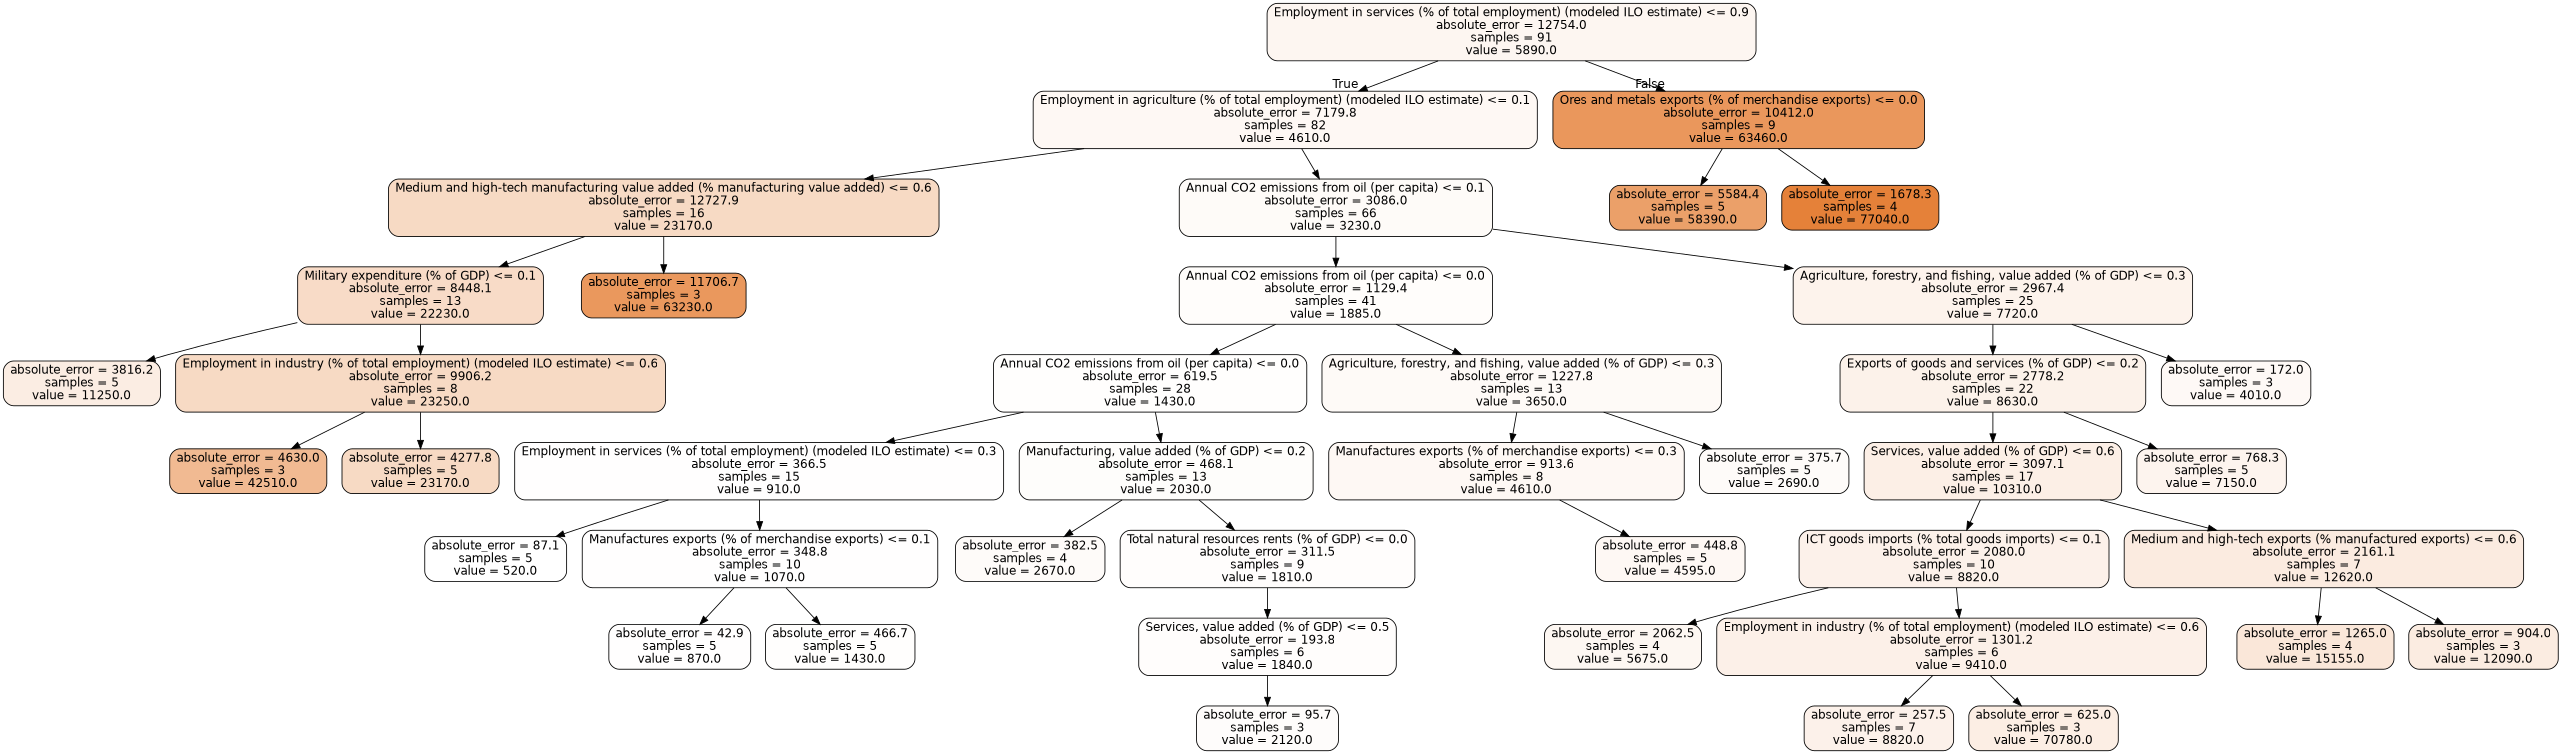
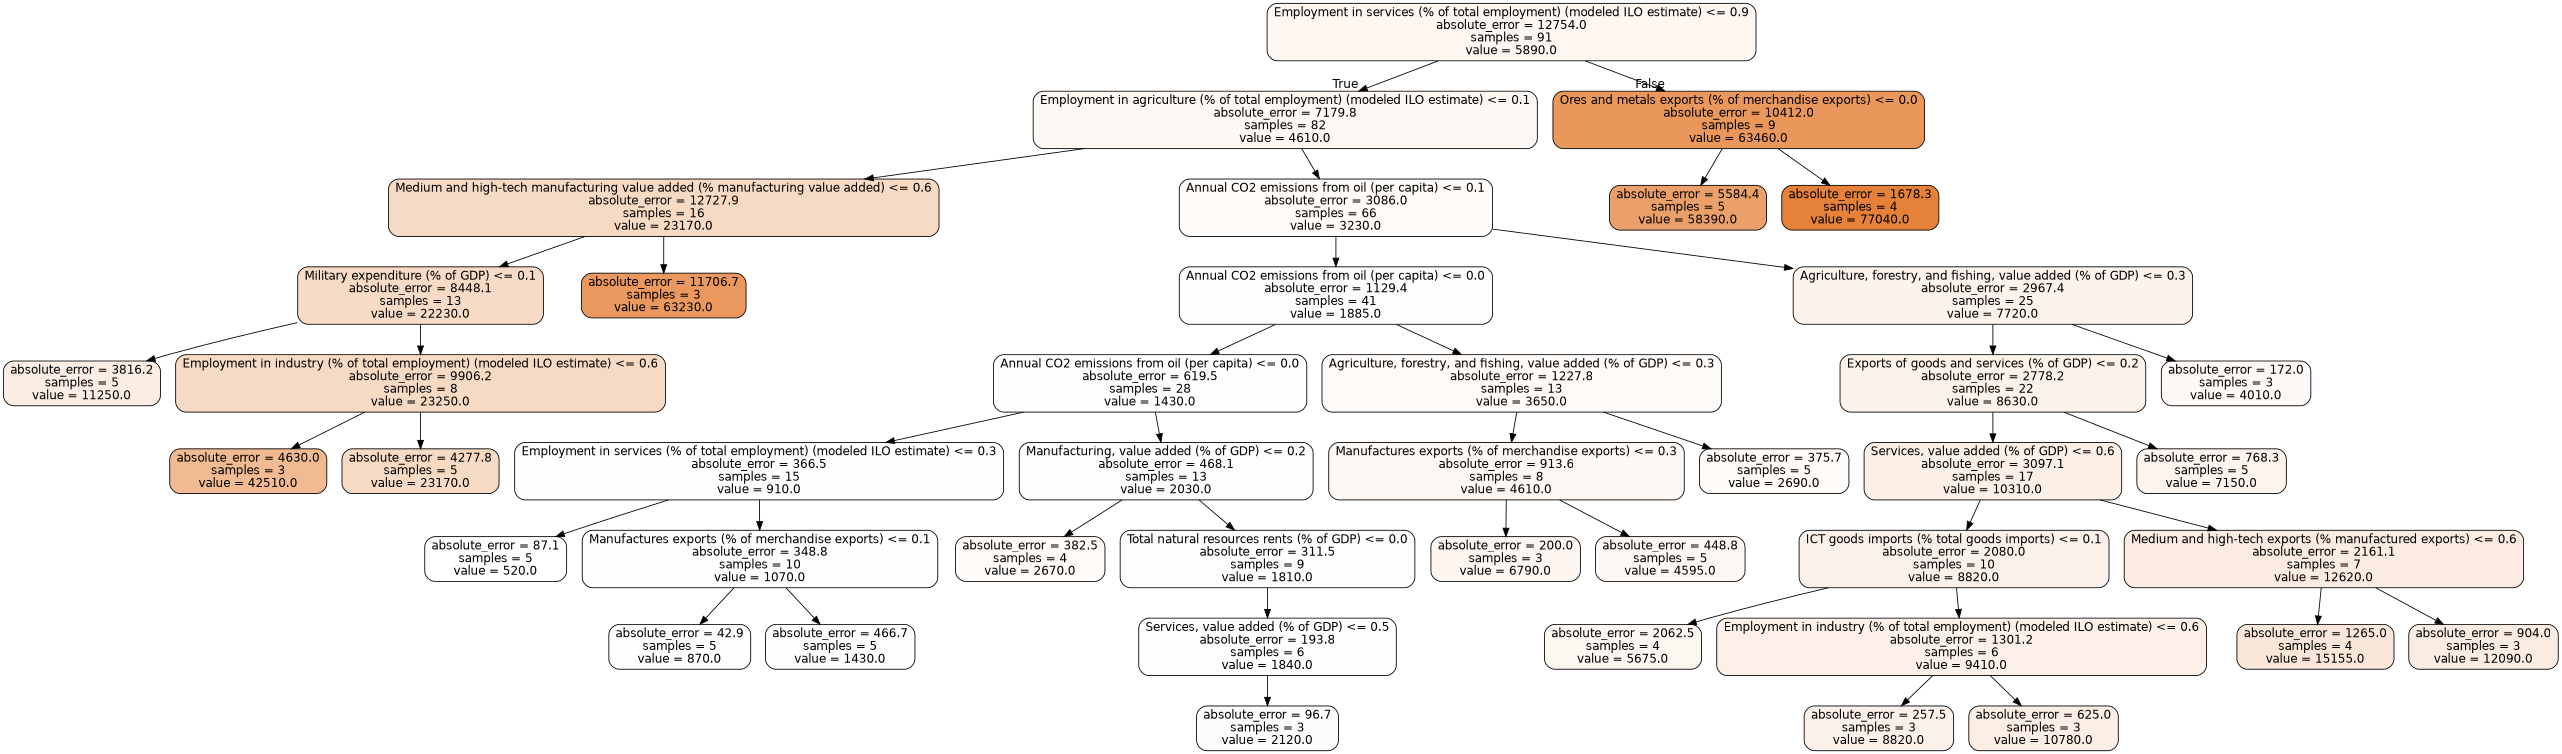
node "absolute_error = 200.0 samples = 3 value = 6790.0": added
node "absolute_error = 95.7 samples = 3 value = 2120.0": label "absolute_error = 95.7 samples = 3 value = 2120.0" -> "absolute_error = 96.7 samples = 3 value = 2120.0"
node "absolute_error = 257.5 samples = 7 value = 8820.0": label "absolute_error = 257.5 samples = 7 value = 8820.0" -> "absolute_error = 257.5 samples = 3 value = 8820.0"
node "absolute_error = 625.0 samples = 3 value = 70780.0": label "absolute_error = 625.0 samples = 3 value = 70780.0" -> "absolute_error = 625.0 samples = 3 value = 10780.0"
